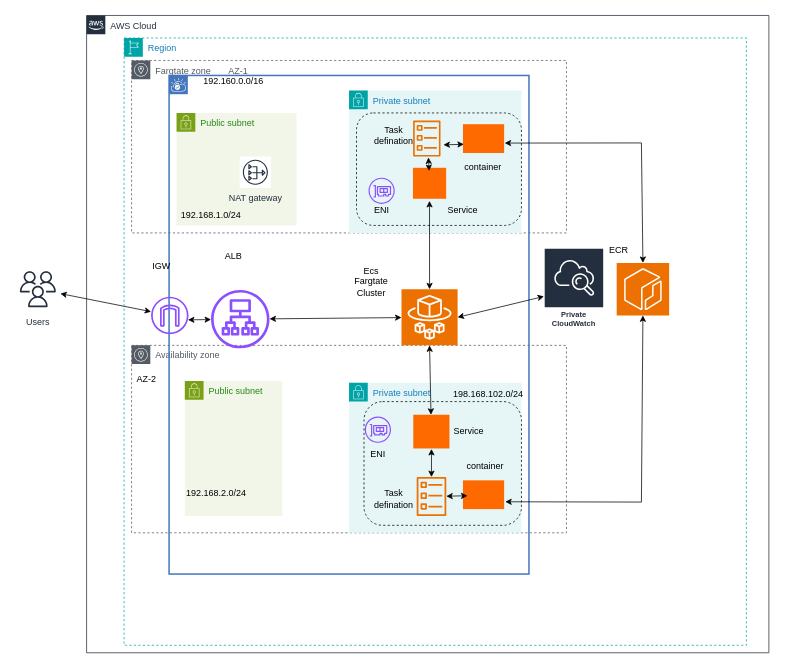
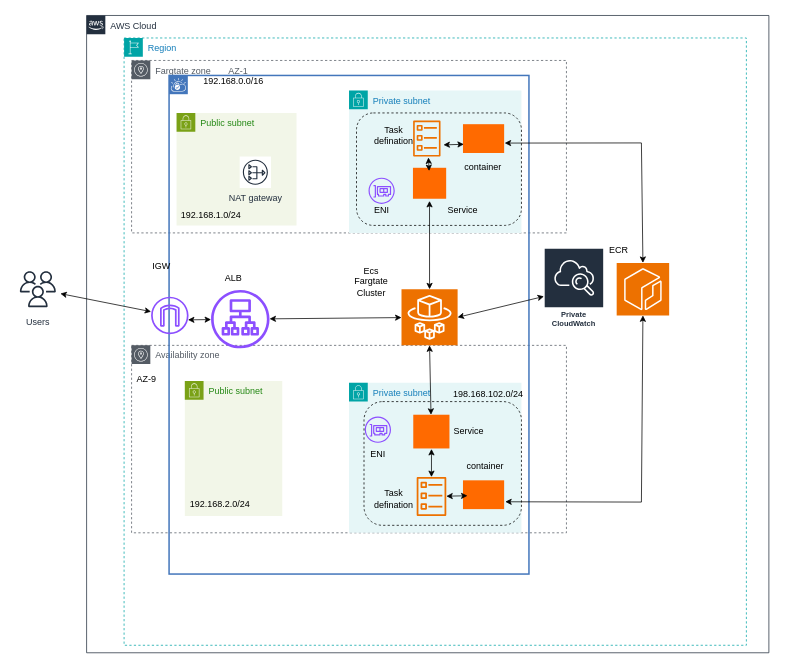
node "192.160.0.0/16": label "192.160.0.0/16" -> "192.168.0.0/16"
node "ALB": moved (234, 256) -> (234, 279)
node "AZ-2": label "AZ-2" -> "AZ-9"
node "192.168.2.0/24": moved (216, 493) -> (220, 505)
